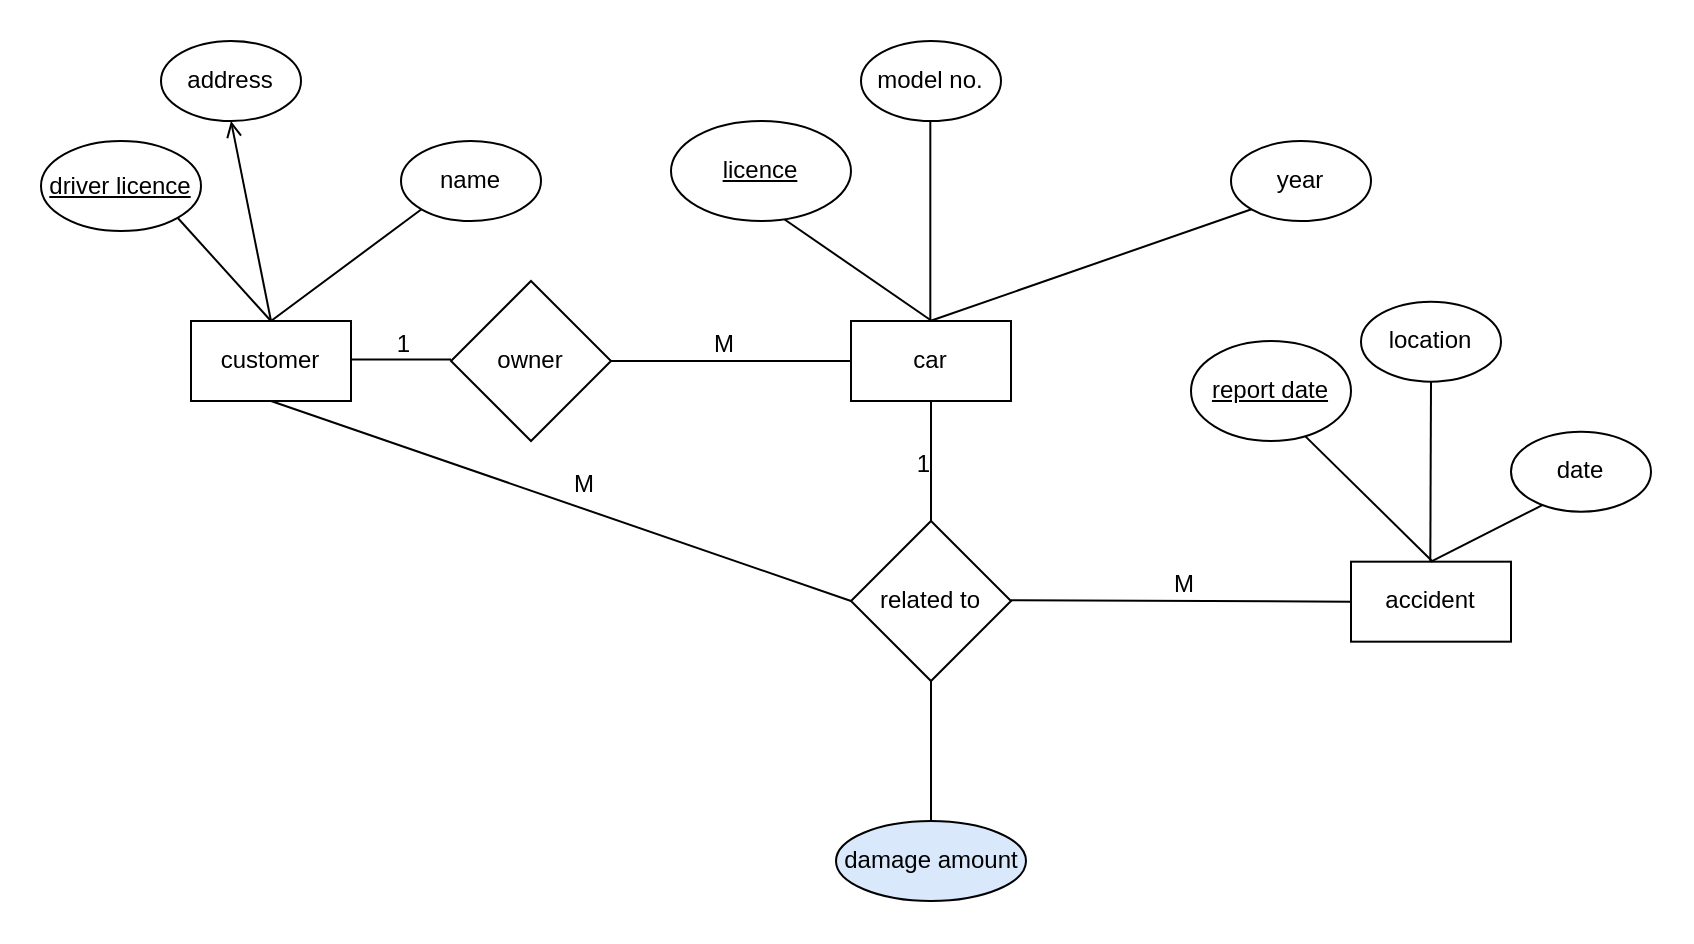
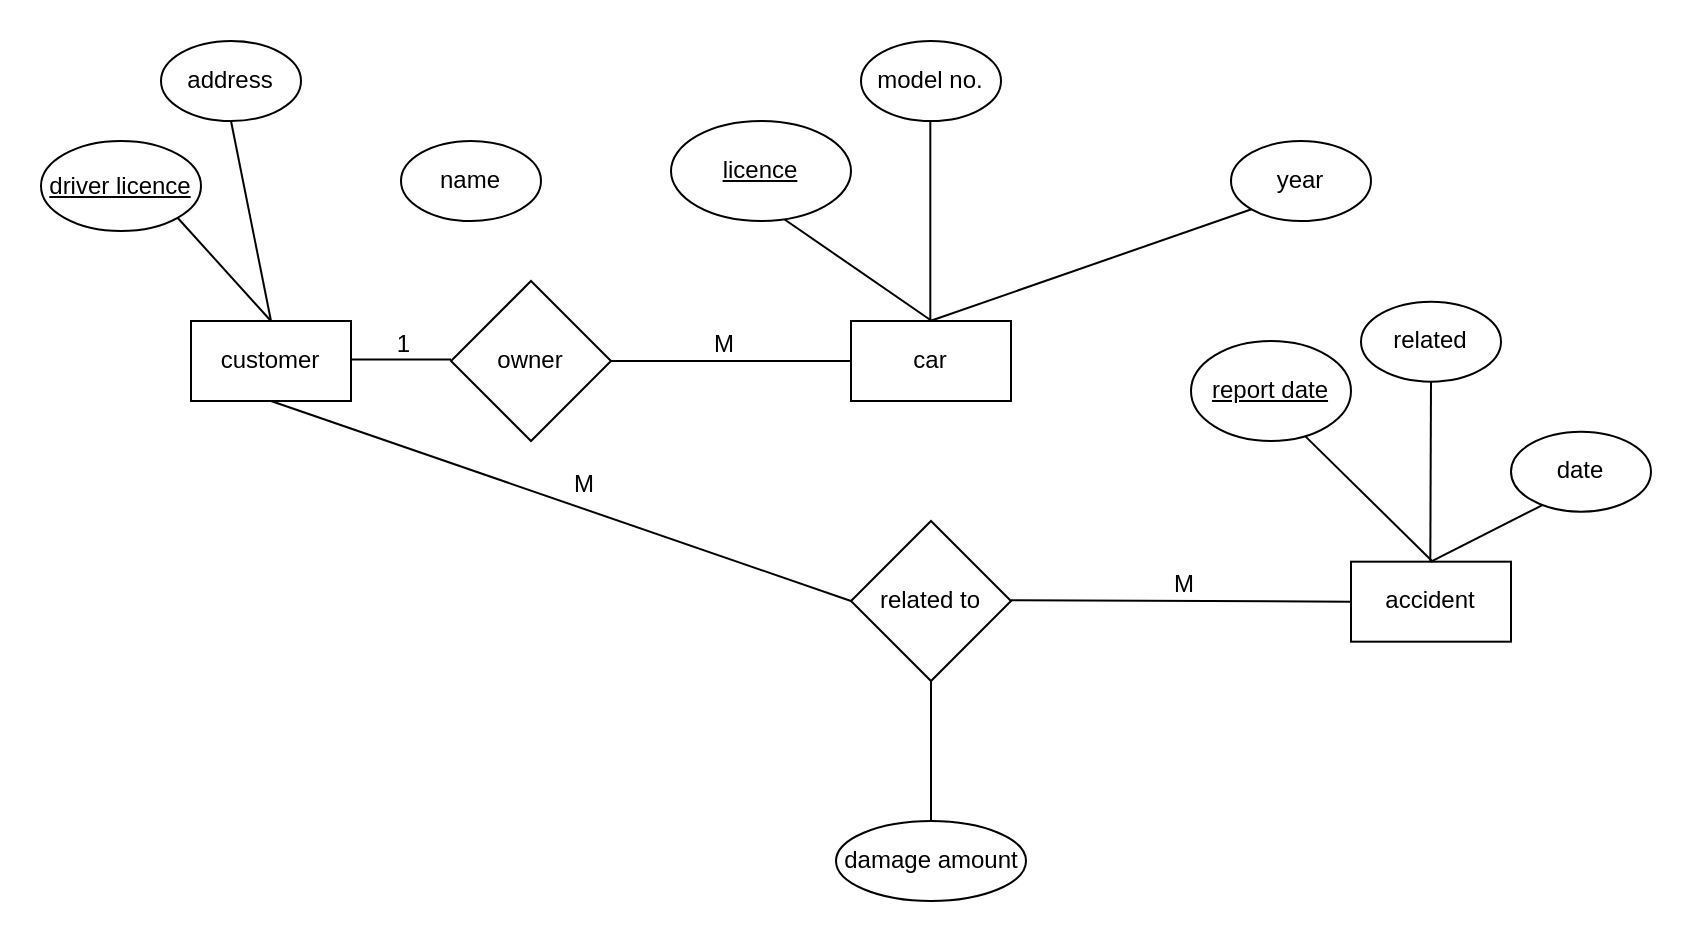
edge "customer" -> "address": arrowhead open -> none
edge "name" -- "customer": removed
node "location": label "location" -> "related"
edge "car" -- "related to": removed, label "1"
node "damage amount": fillcolor #dae8fc -> #ffffff
